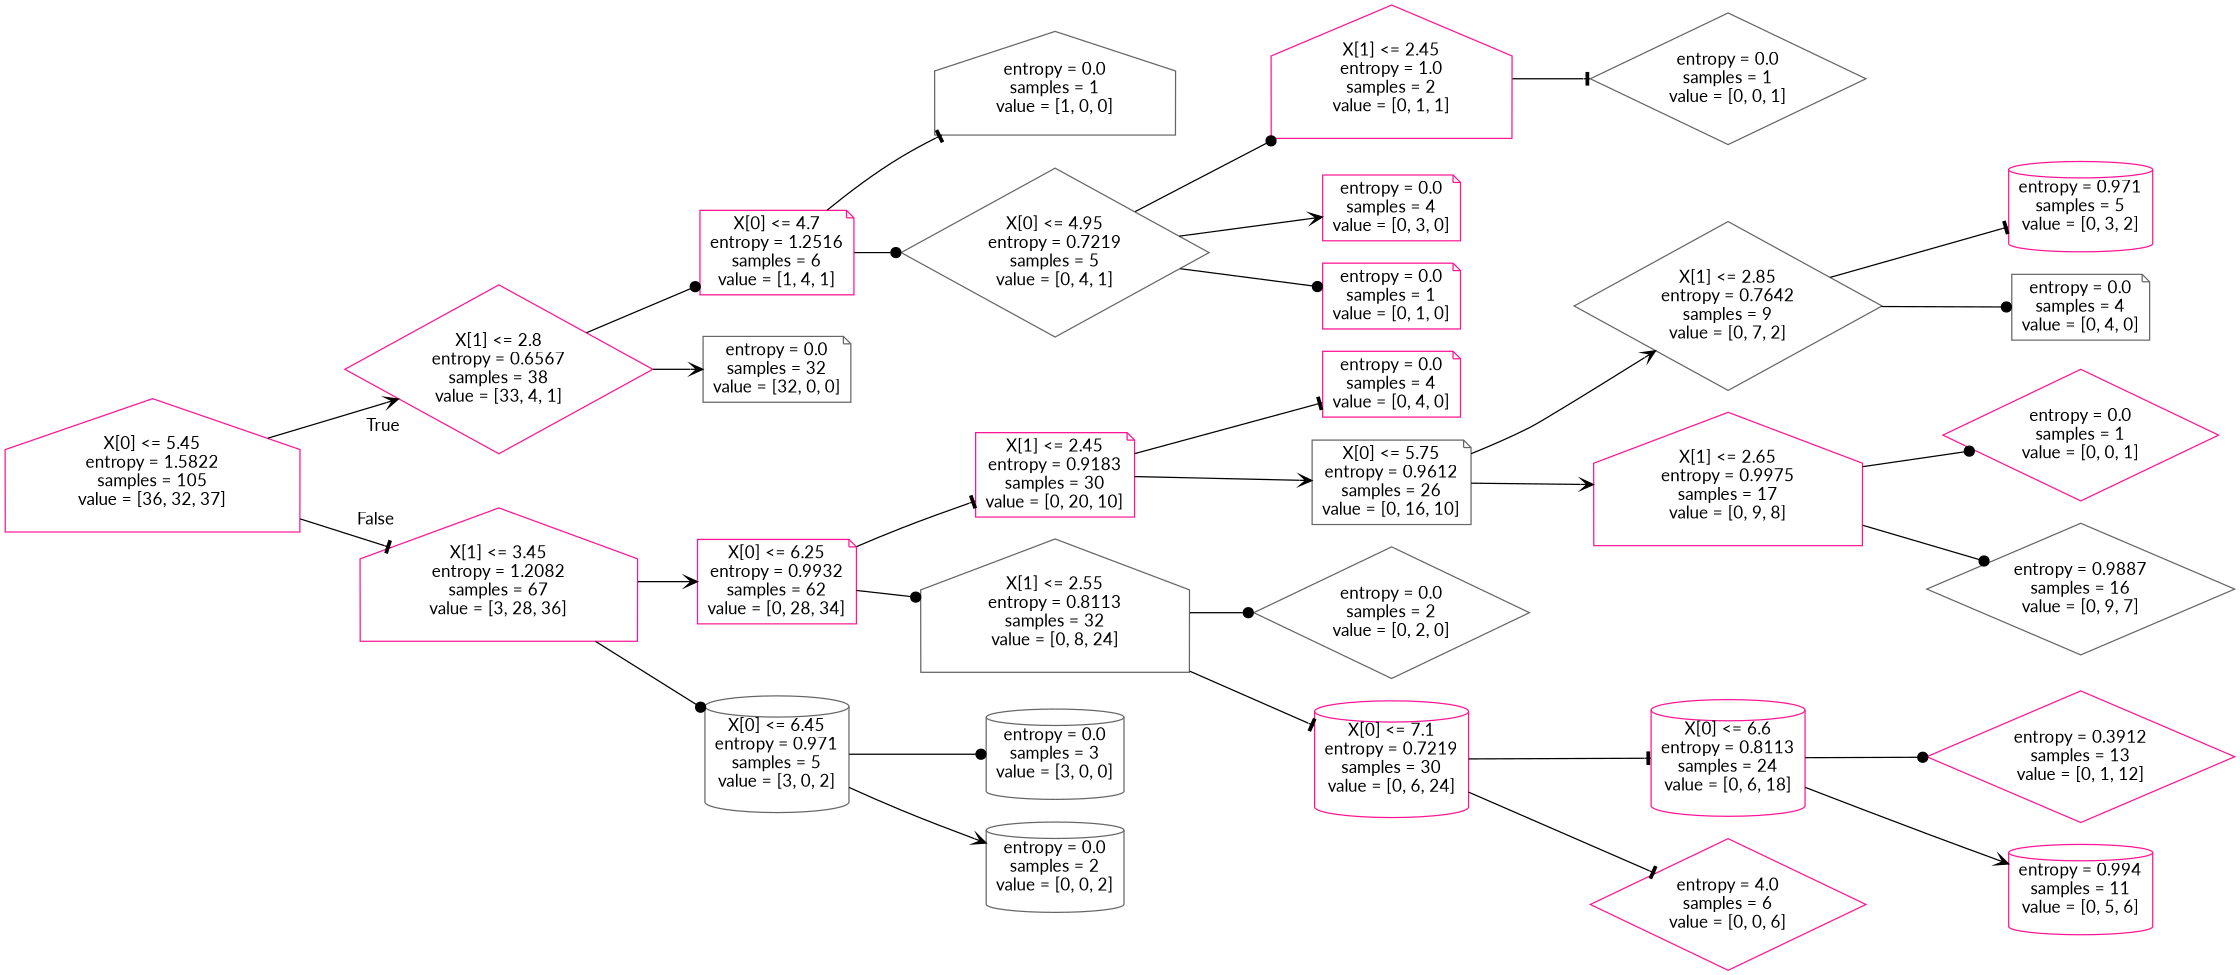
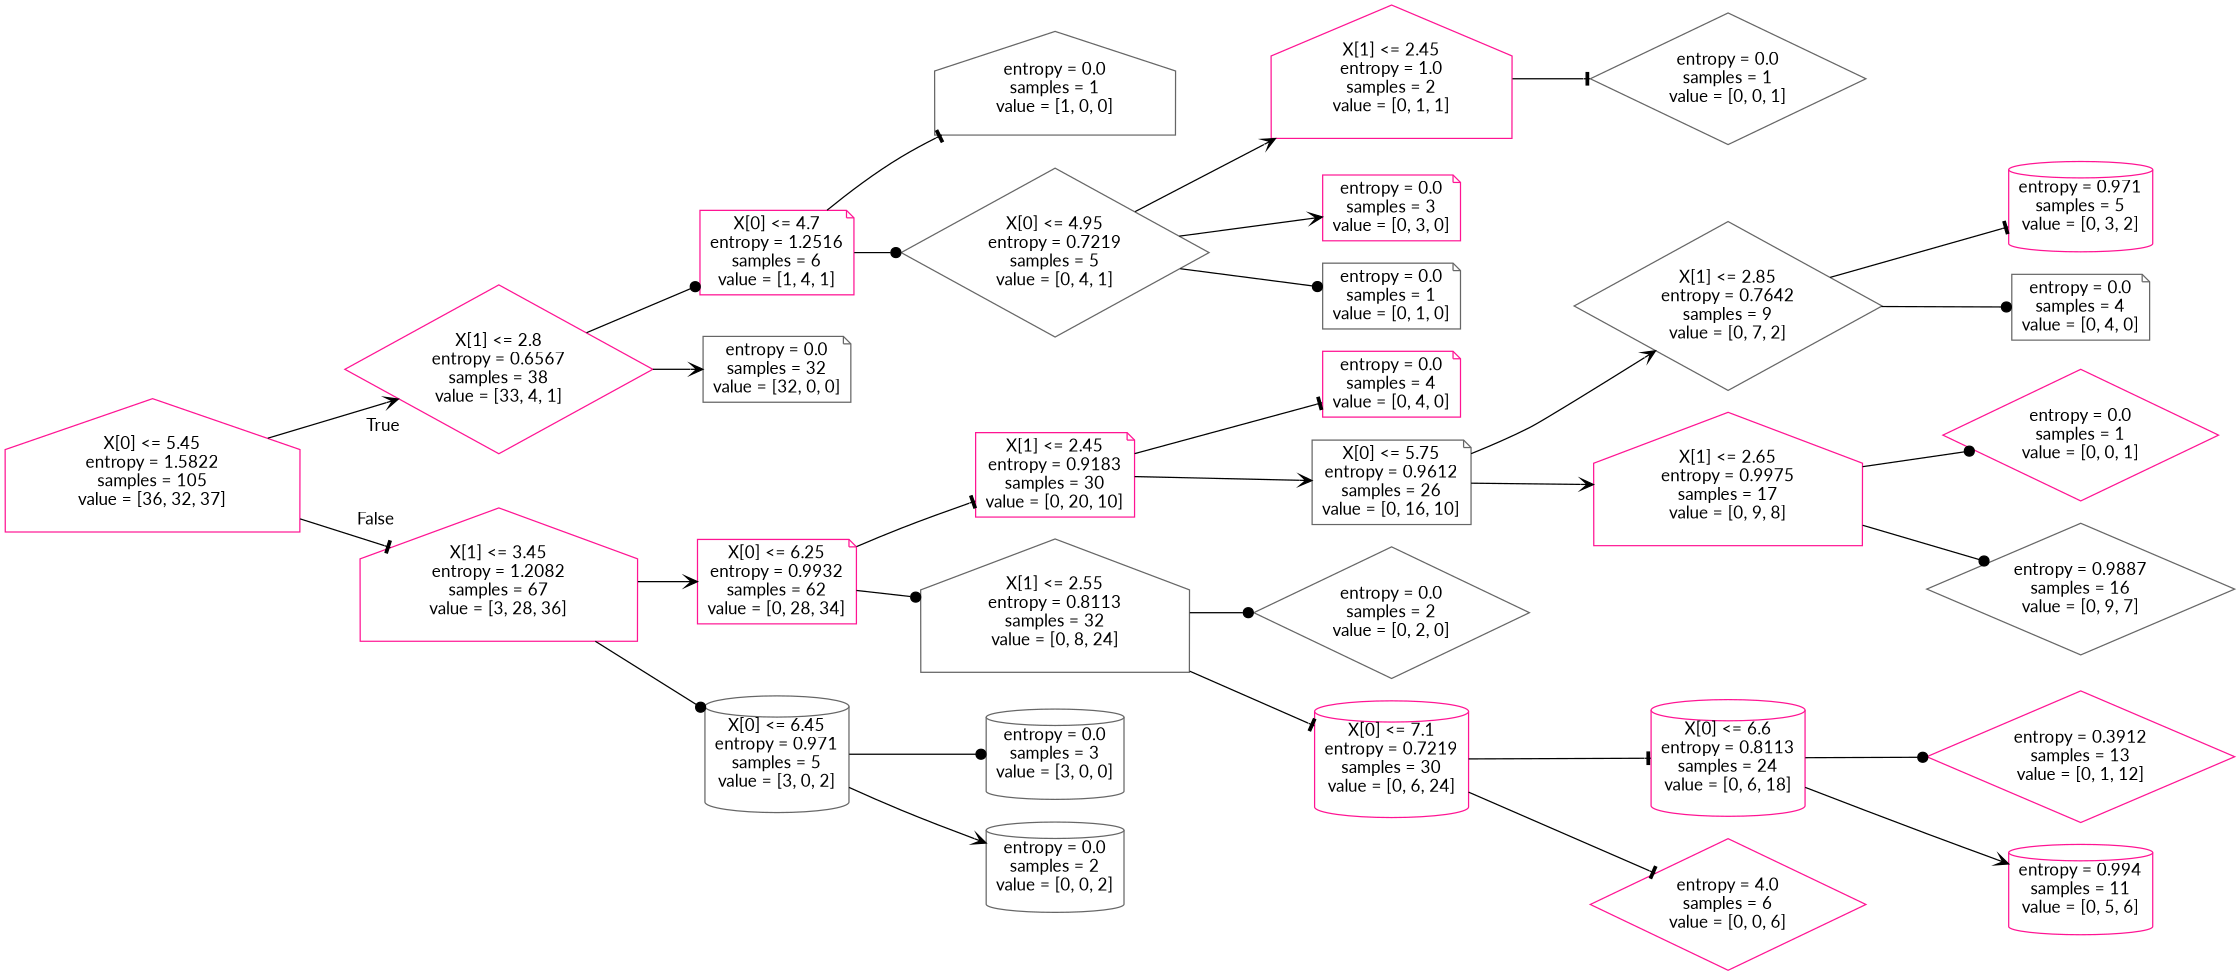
edge "X[0] <= 4.95 entropy = 0.7219 samples = 5 value = [0, 4, 1]" -> "X[1] <= 2.45 entropy = 1.0 samples = 2 value = [0, 1, 1]": arrowhead dot -> vee
node "entropy = 0.0 samples = 4 value = [0, 3, 0]": label "entropy = 0.0 samples = 4 value = [0, 3, 0]" -> "entropy = 0.0 samples = 3 value = [0, 3, 0]"
node "entropy = 0.0 samples = 1 value = [0, 1, 0]": color deeppink -> gray40
